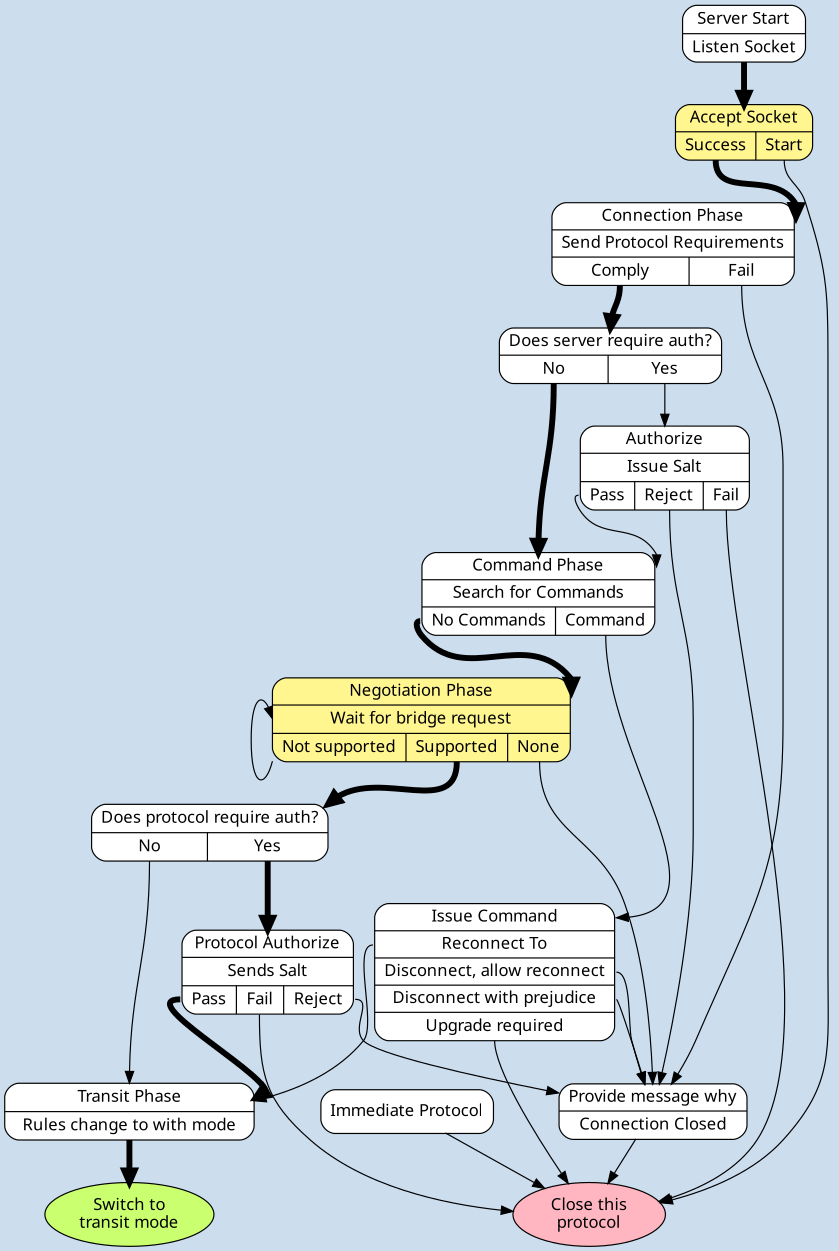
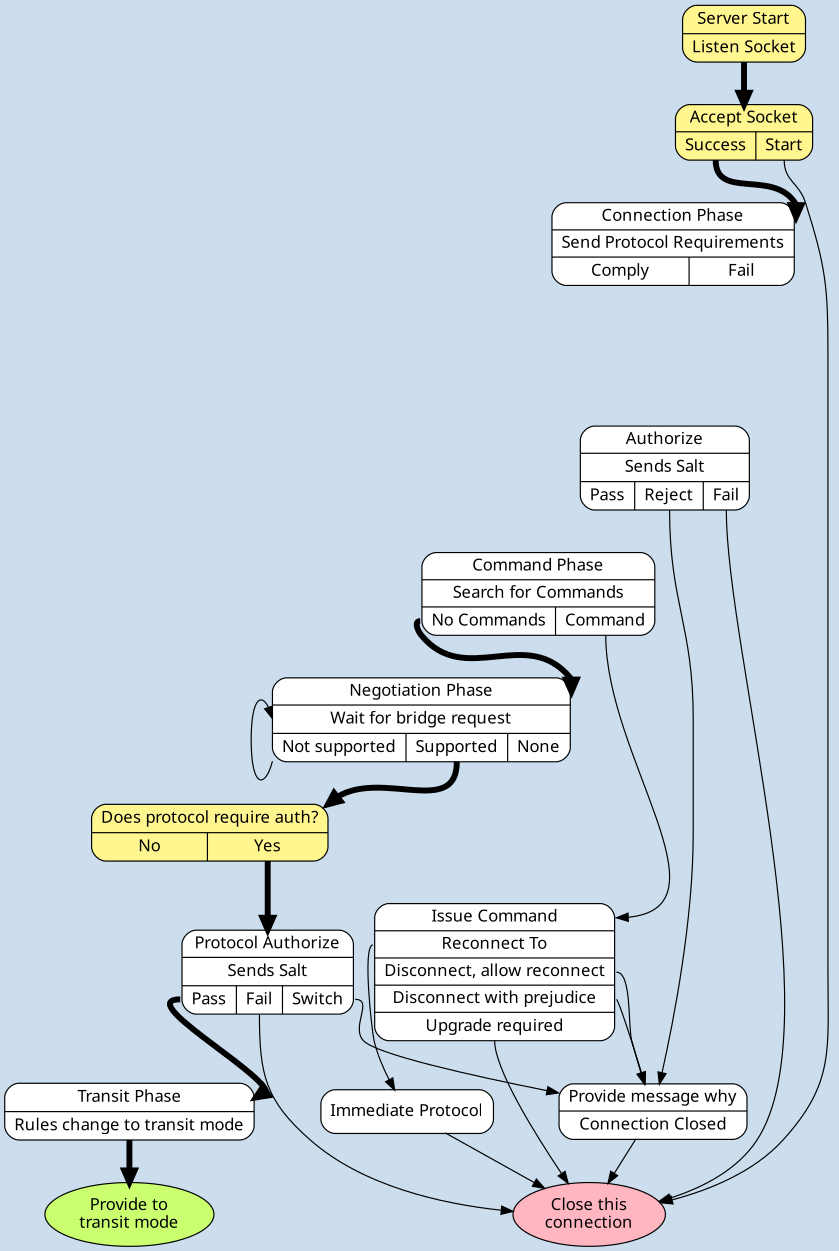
node "Server Start": fillcolor white -> khaki1
node "Does server require auth?": removed
node "Authorize": text "Issue Salt" -> "Sends Salt"
edge "Authorize" -> "Command Phase": removed
edge "Connection Phase" -> "Provide message why": removed
node "Negotiation Phase": fillcolor khaki1 -> white
node "Does protocol require auth?": fillcolor white -> khaki1
edge "Negotiation Phase" -> "Provide message why": removed
edge "Does protocol require auth?" -> "Transit Phase": removed
node "Protocol Authorize": text "Reject" -> "Switch"
edge "Issue Command" -> "Transit Phase": now "Issue Command" -> "Immediate Protocol"
node "Transit Phase": text "Rules change to with mode" -> "Rules change to transit mode"
node "Switch to transit mode": label "Switch to transit mode" -> "Provide to transit mode"
node "Close this protocol": label "Close this protocol" -> "Close this connection"
